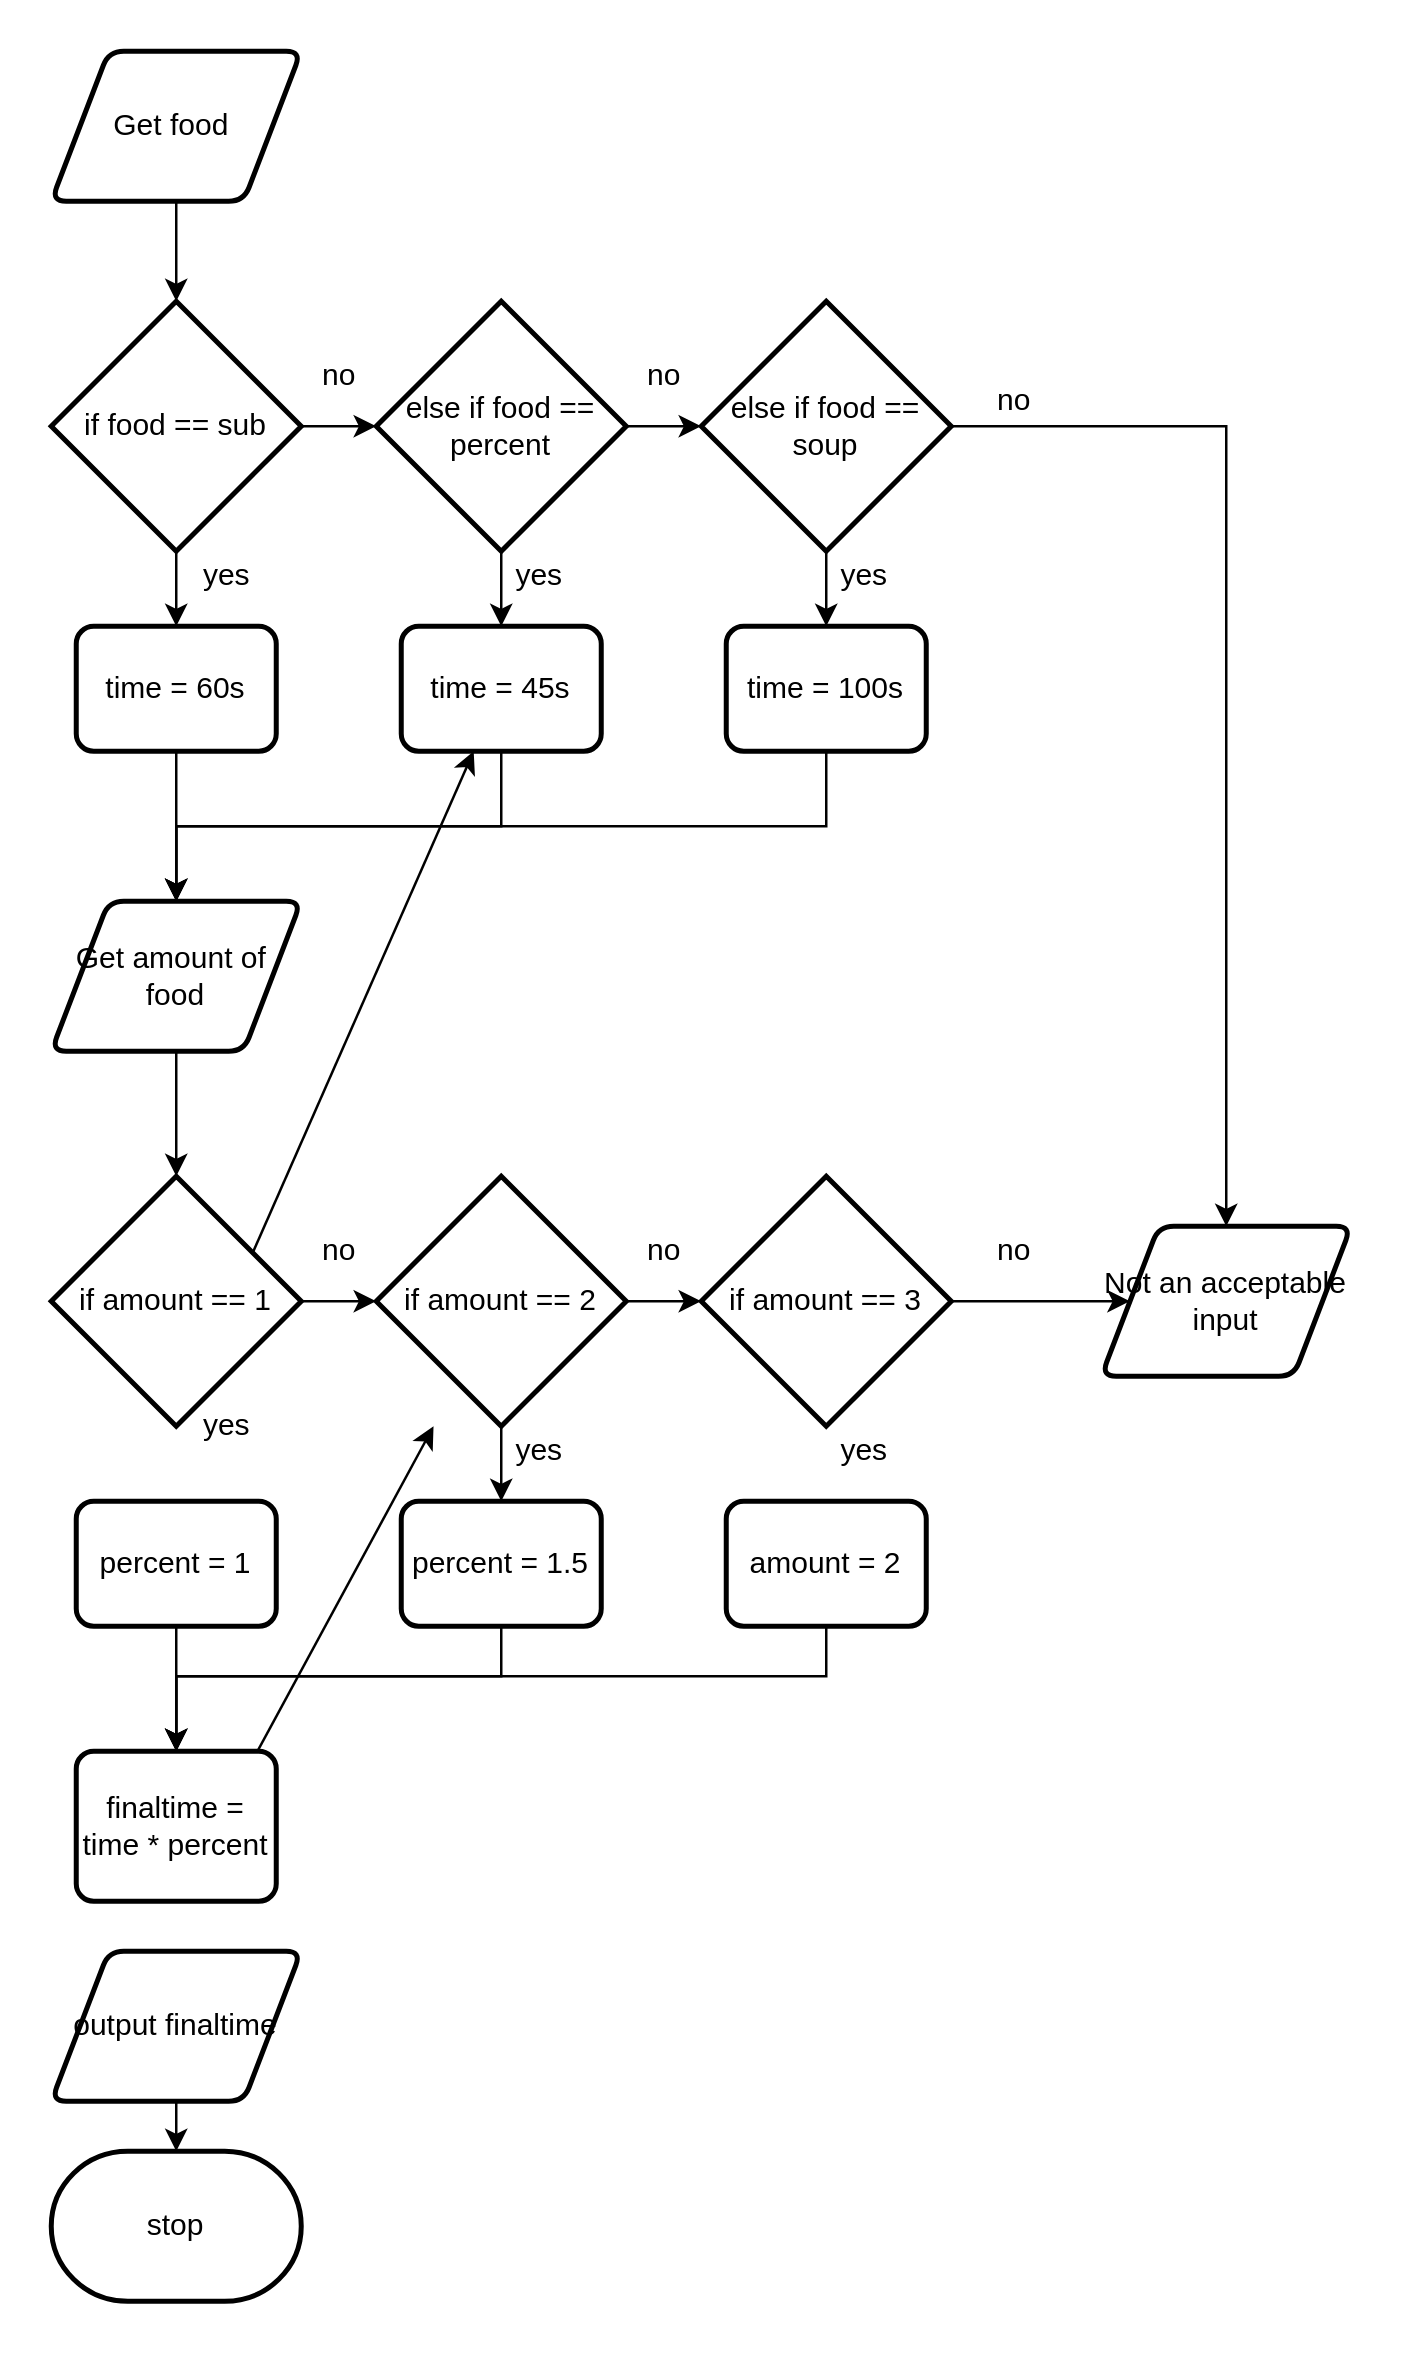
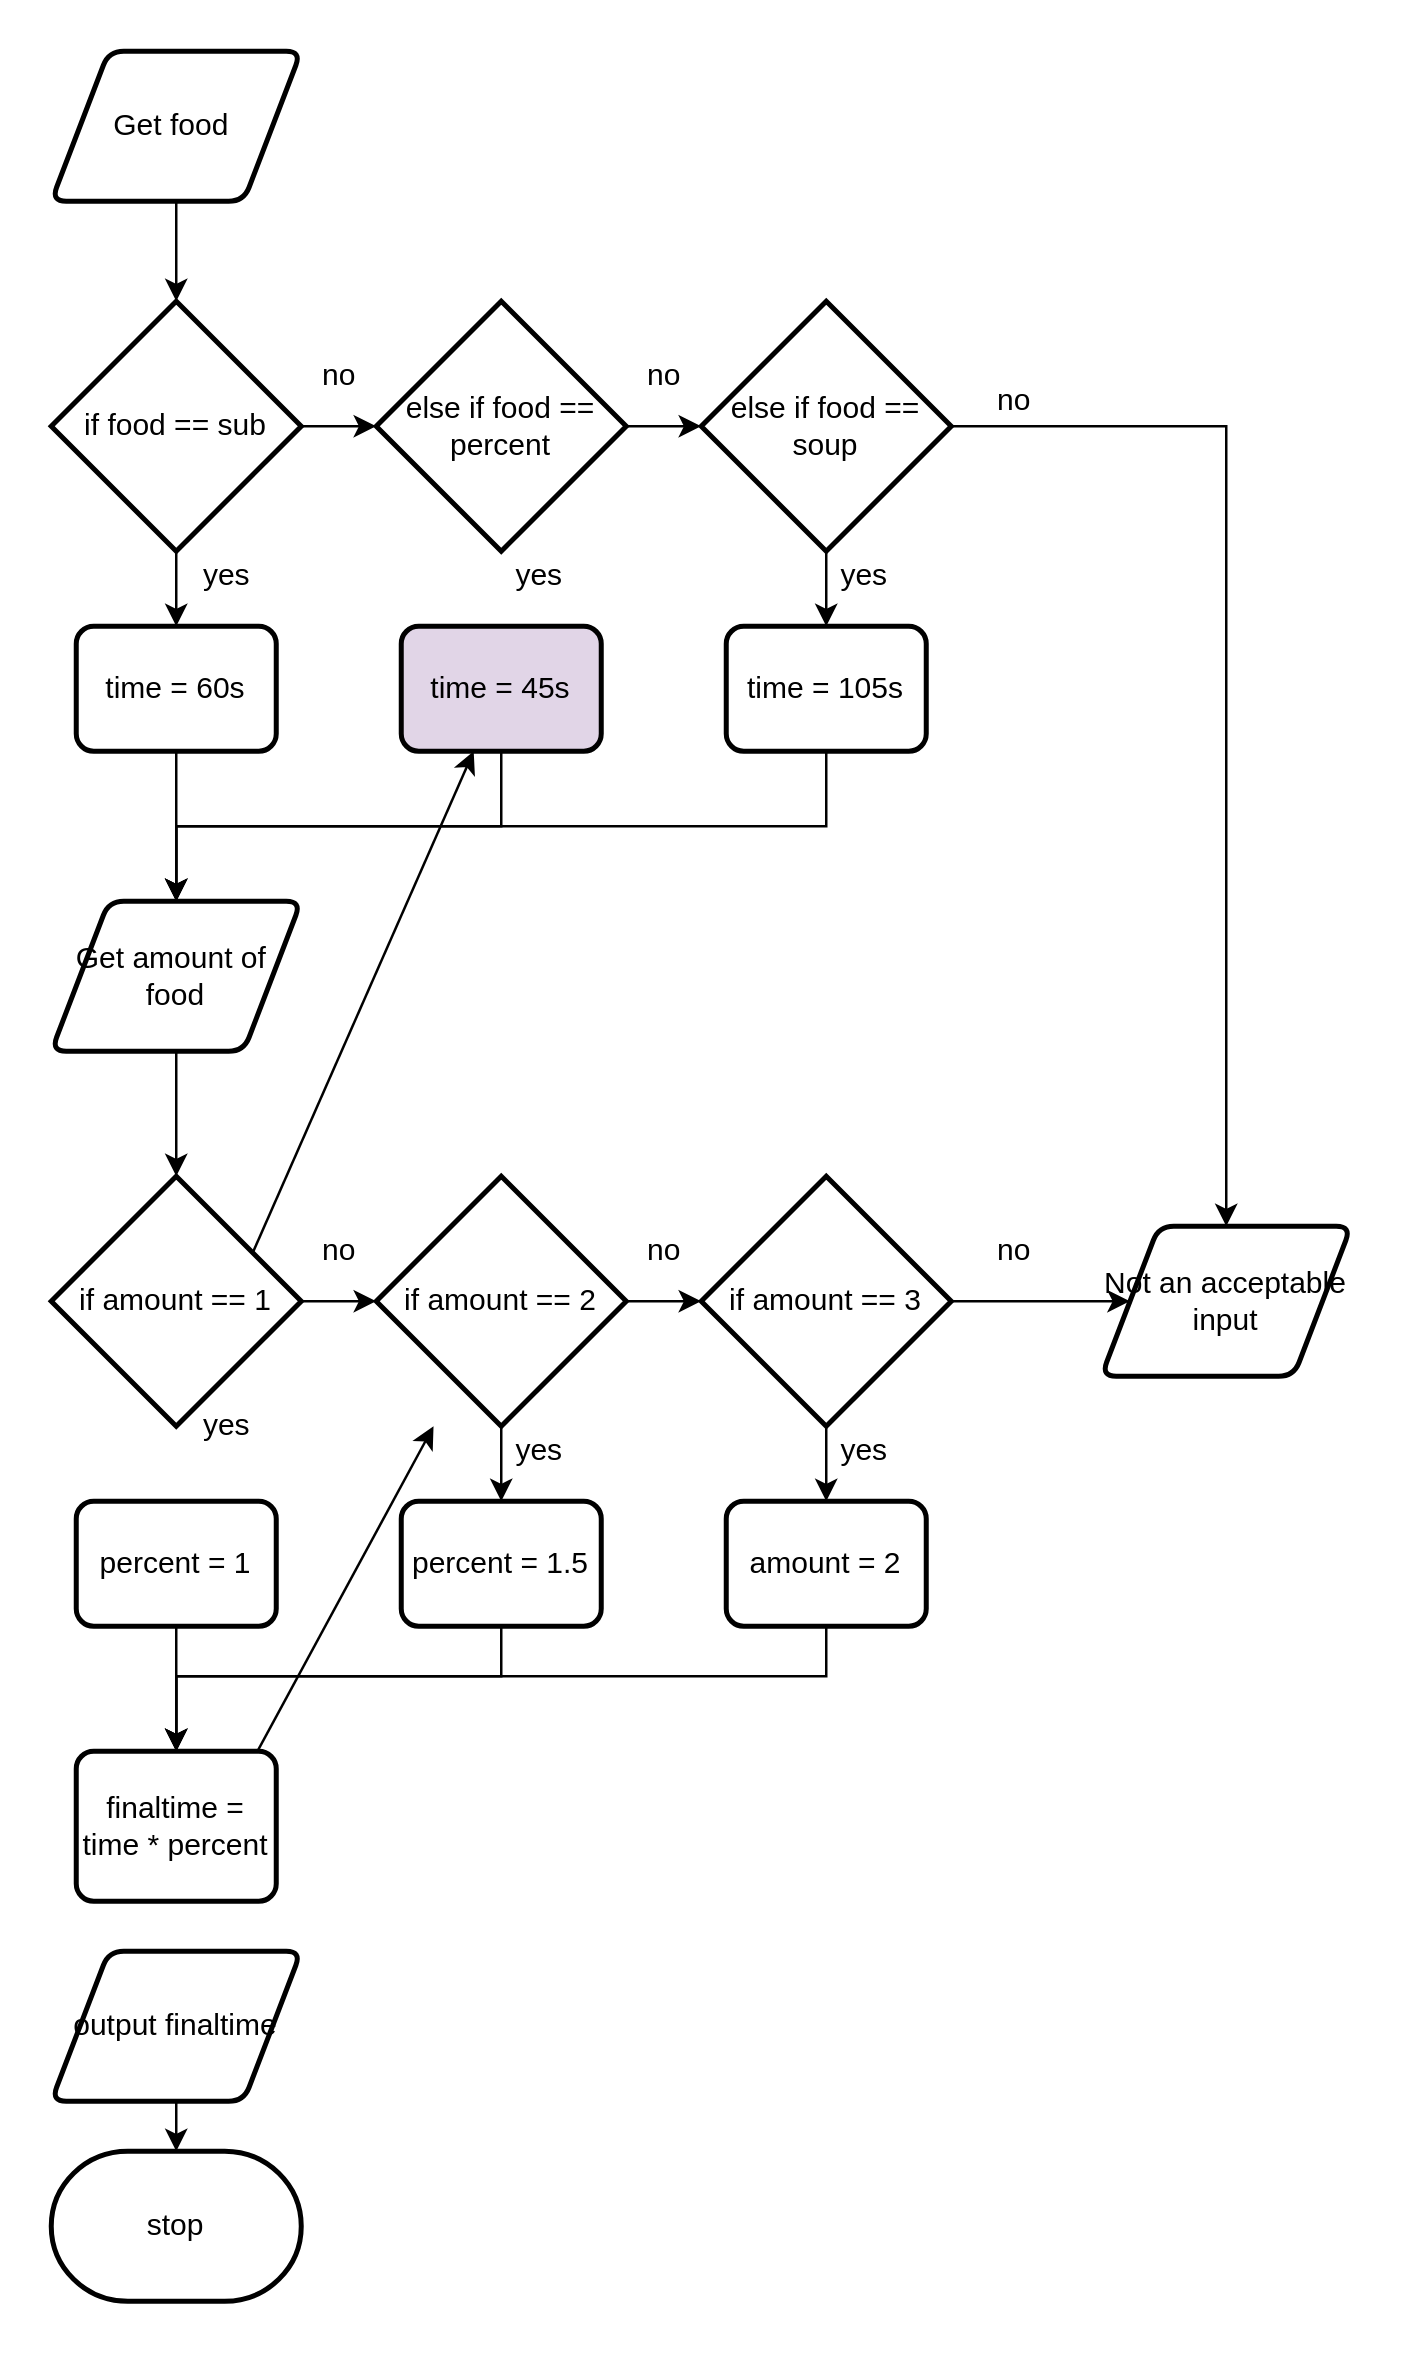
edge "else if food == percent" -> "time = 45s": removed
node "time = 45s": fillcolor #ffffff -> #e1d5e7
node "time = 100s": label "time = 100s" -> "time = 105s"
edge "if amount == 3" -> "amount = 2": added
